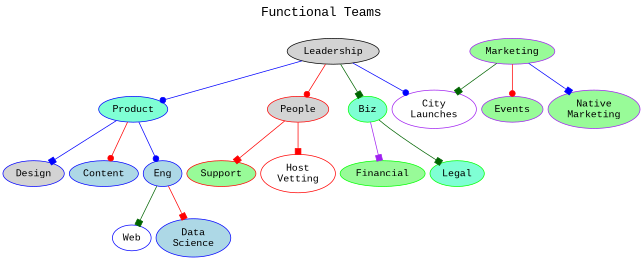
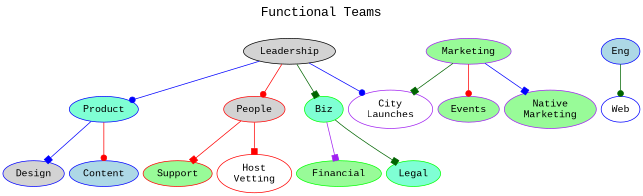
edge "Product" -> "Eng": removed
edge "Eng" -> "Web": arrowhead box -> dot
node "Data Science": removed
